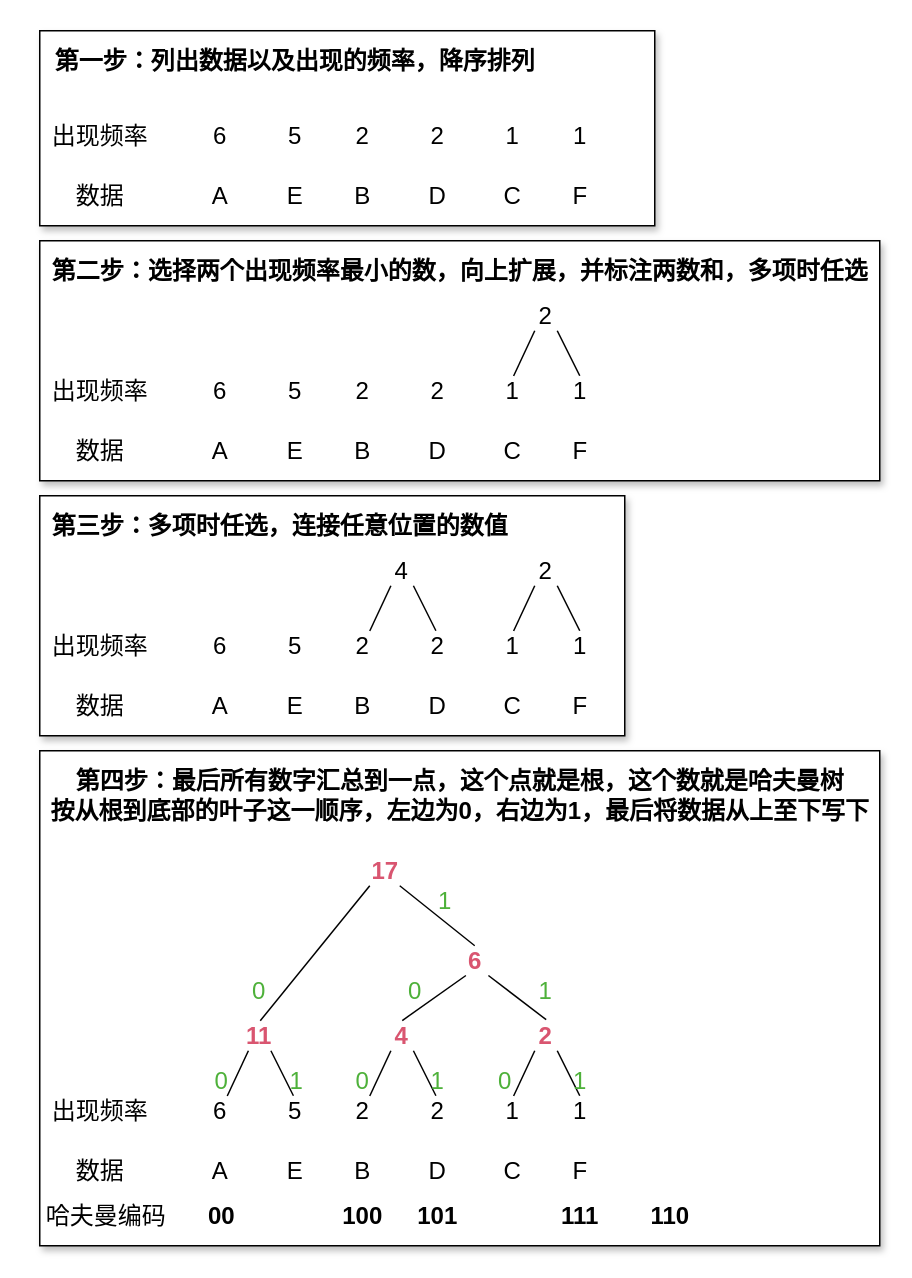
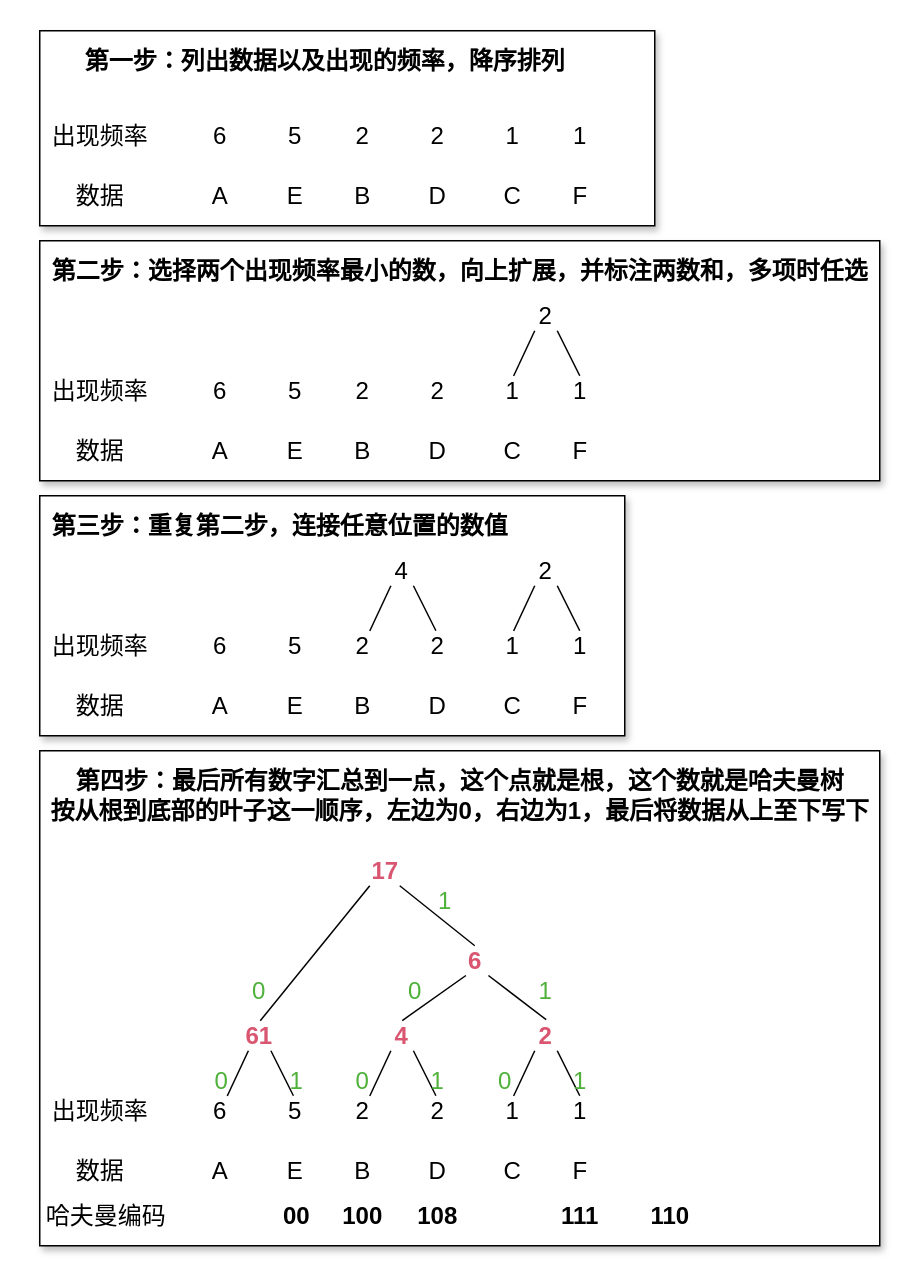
node "第一步：列出数据以及出现的频率，降序排列": moved (295, 61) -> (325, 61)
node "第三步：多项时任选，连接任意位置的数值": label "第三步：多项时任选，连接任意位置的数值" -> "第三步：重复第二步，连接任意位置的数值"
node "11": label "11" -> "61"
node "00": moved (221, 1216) -> (296, 1216)
node "101": label "101" -> "108"
